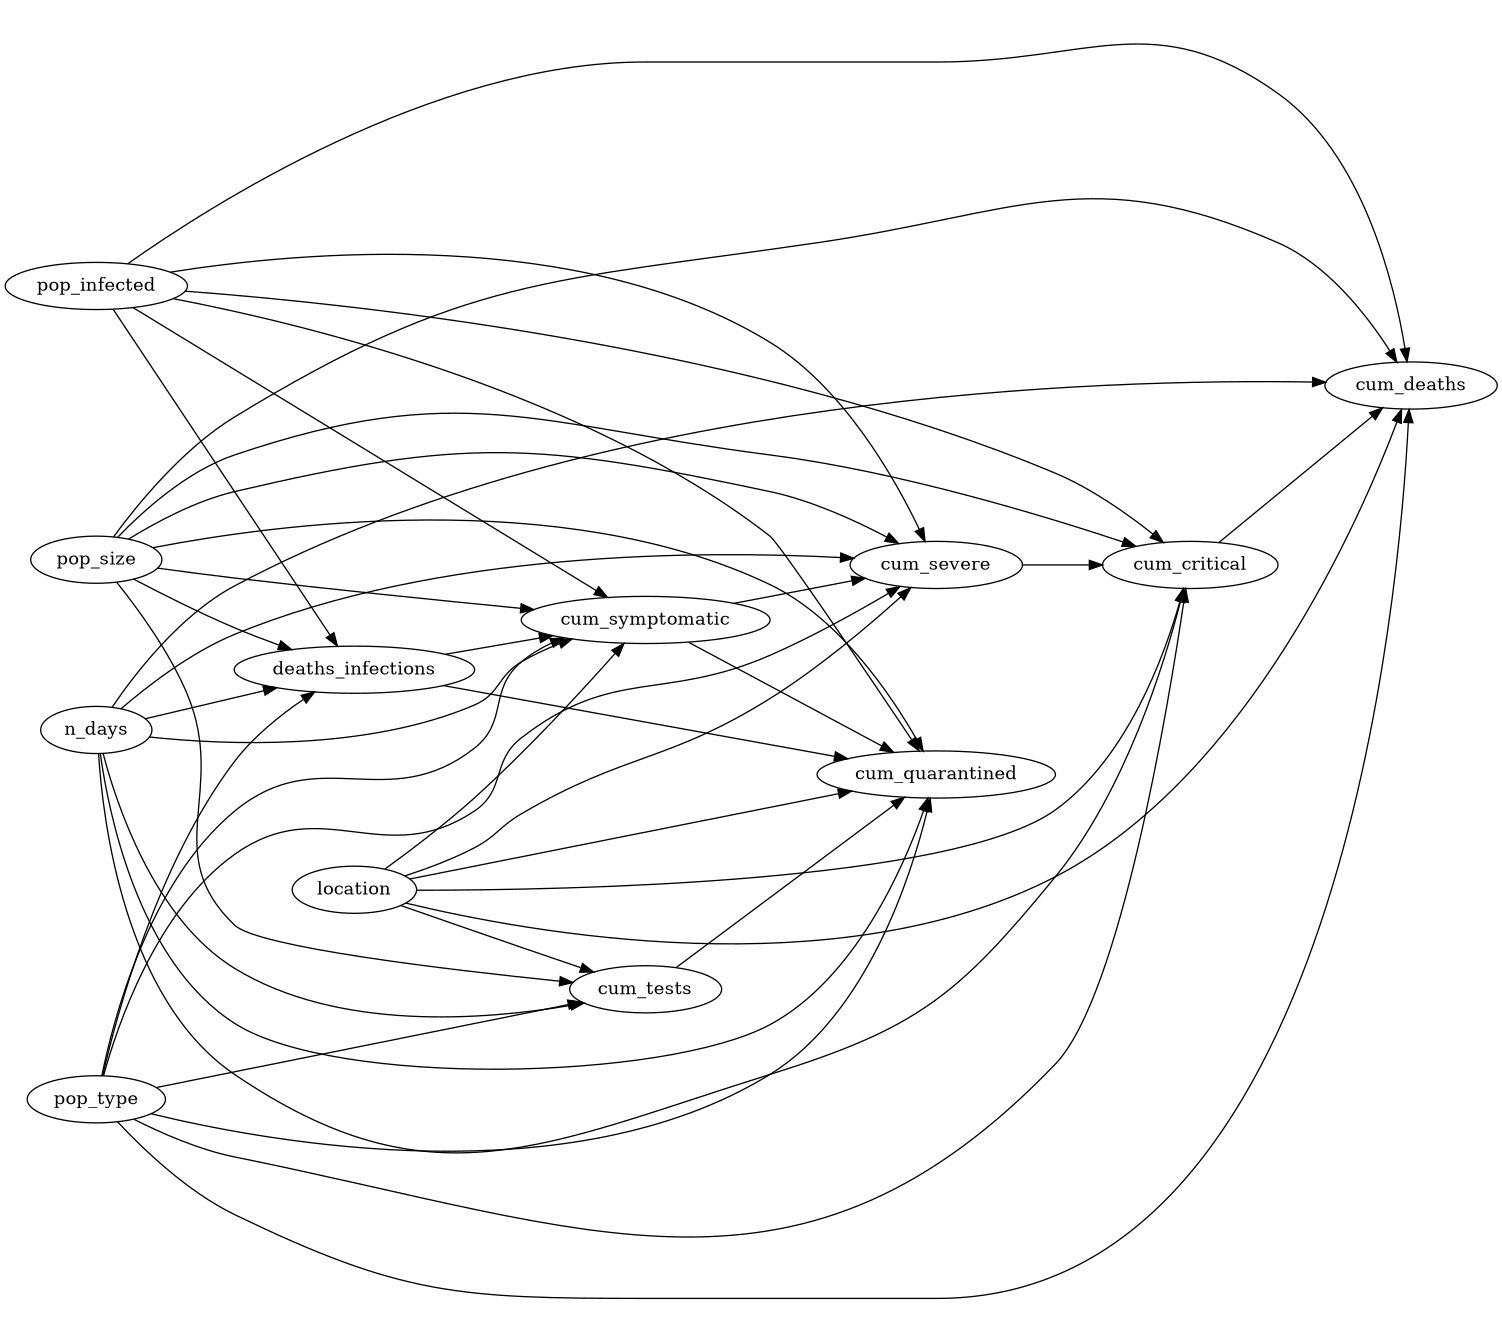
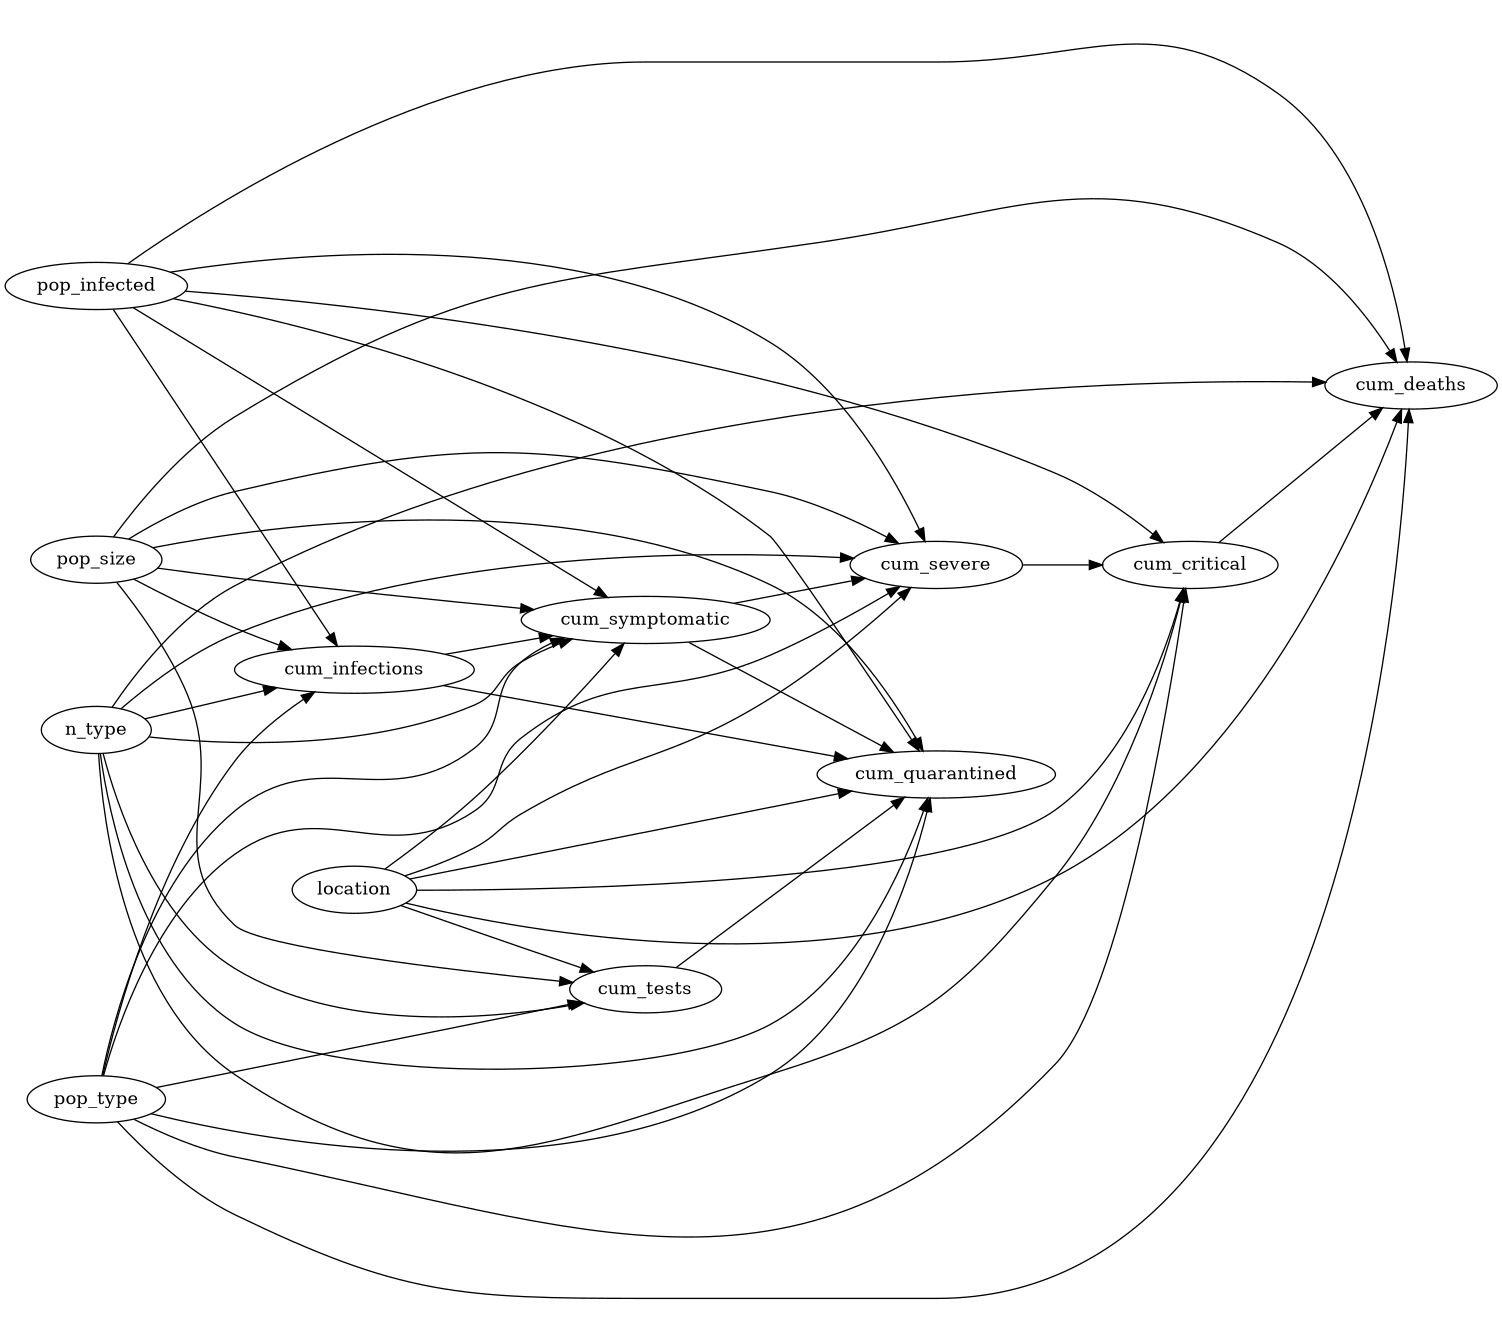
edge "pop_size" -> "cum_critical": removed
node "deaths_infections": label "deaths_infections" -> "cum_infections"
node "n_days": label "n_days" -> "n_type"
